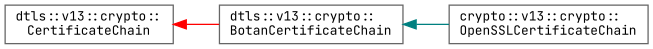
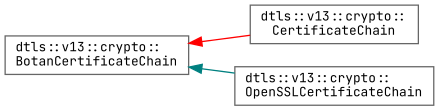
edge "dtls::v13::crypto:: BotanCertificateChain" -> "dtls::v13::crypto:: CertificateChain": reversed
node "crypto::v13::crypto:: OpenSSLCertificateChain": label "crypto::v13::crypto:: OpenSSLCertificateChain" -> "dtls::v13::crypto:: OpenSSLCertificateChain"
